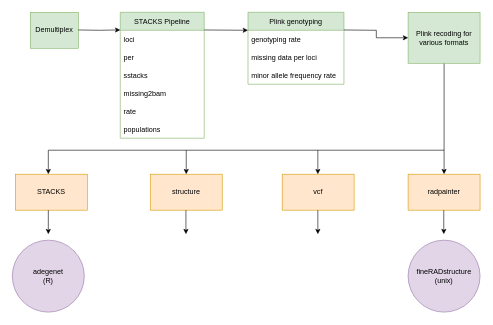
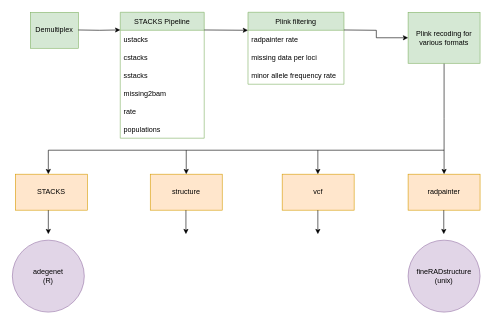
node "Plink genotyping": label "Plink genotyping" -> "Plink filtering"
node "loci": label "loci" -> "ustacks"
node "genotyping rate": label "genotyping rate" -> "radpainter rate"
node "per": label "per" -> "cstacks"
